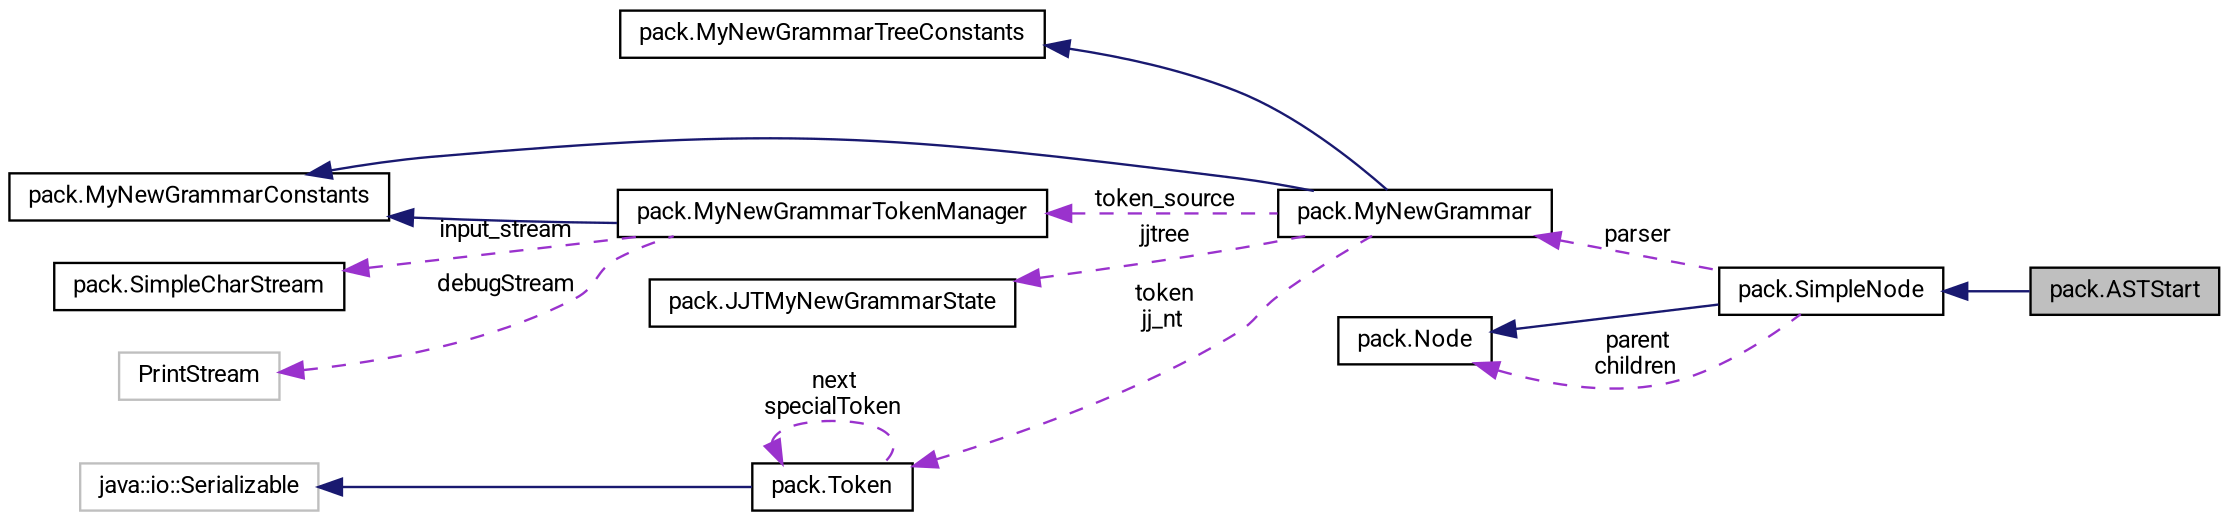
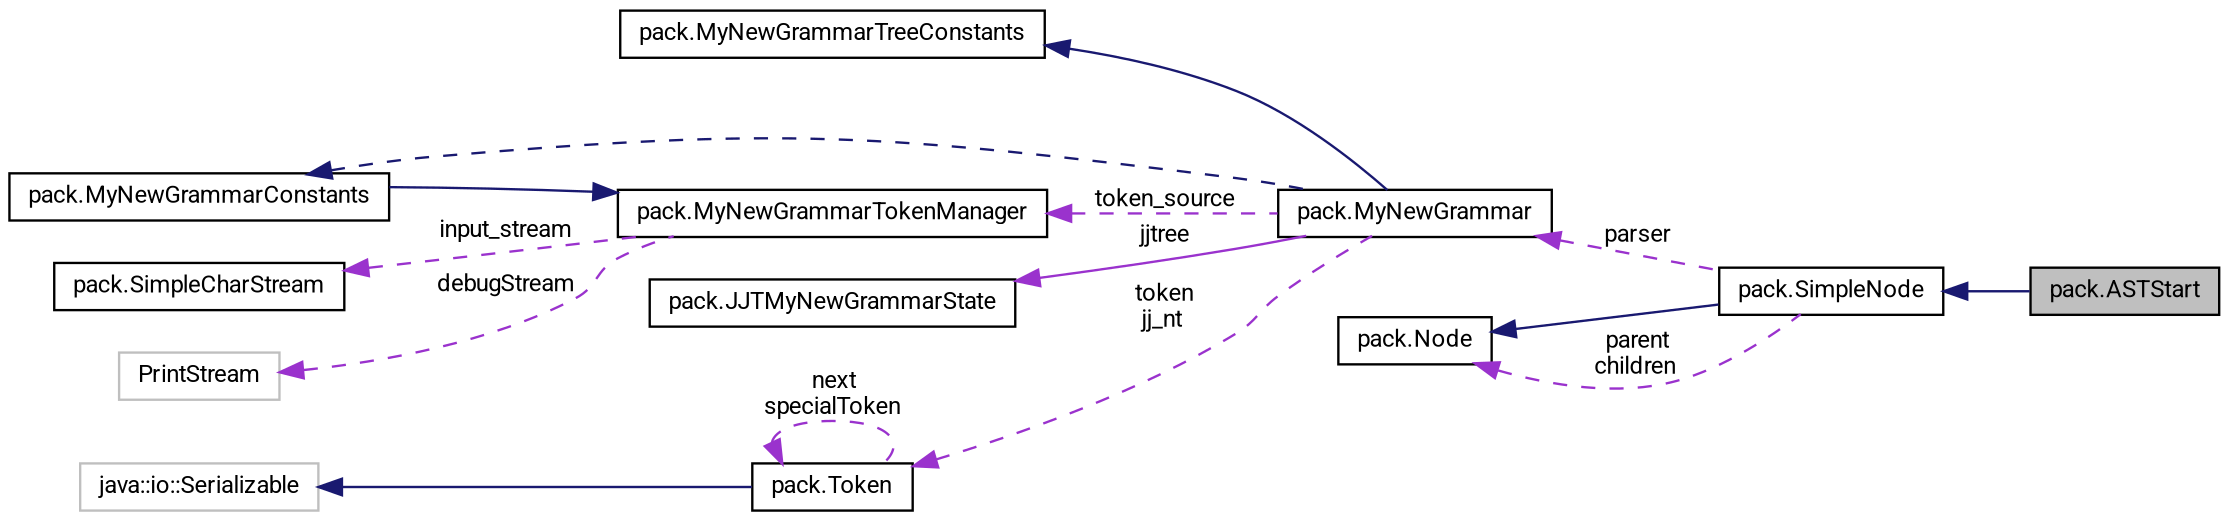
edge "pack.MyNewGrammar" -> "pack.MyNewGrammarConstants": style solid -> dashed
edge "pack.MyNewGrammarTokenManager" -> "pack.MyNewGrammarConstants": reversed
edge "pack.MyNewGrammar" -> "pack.JJTMyNewGrammarState": style dashed -> solid
